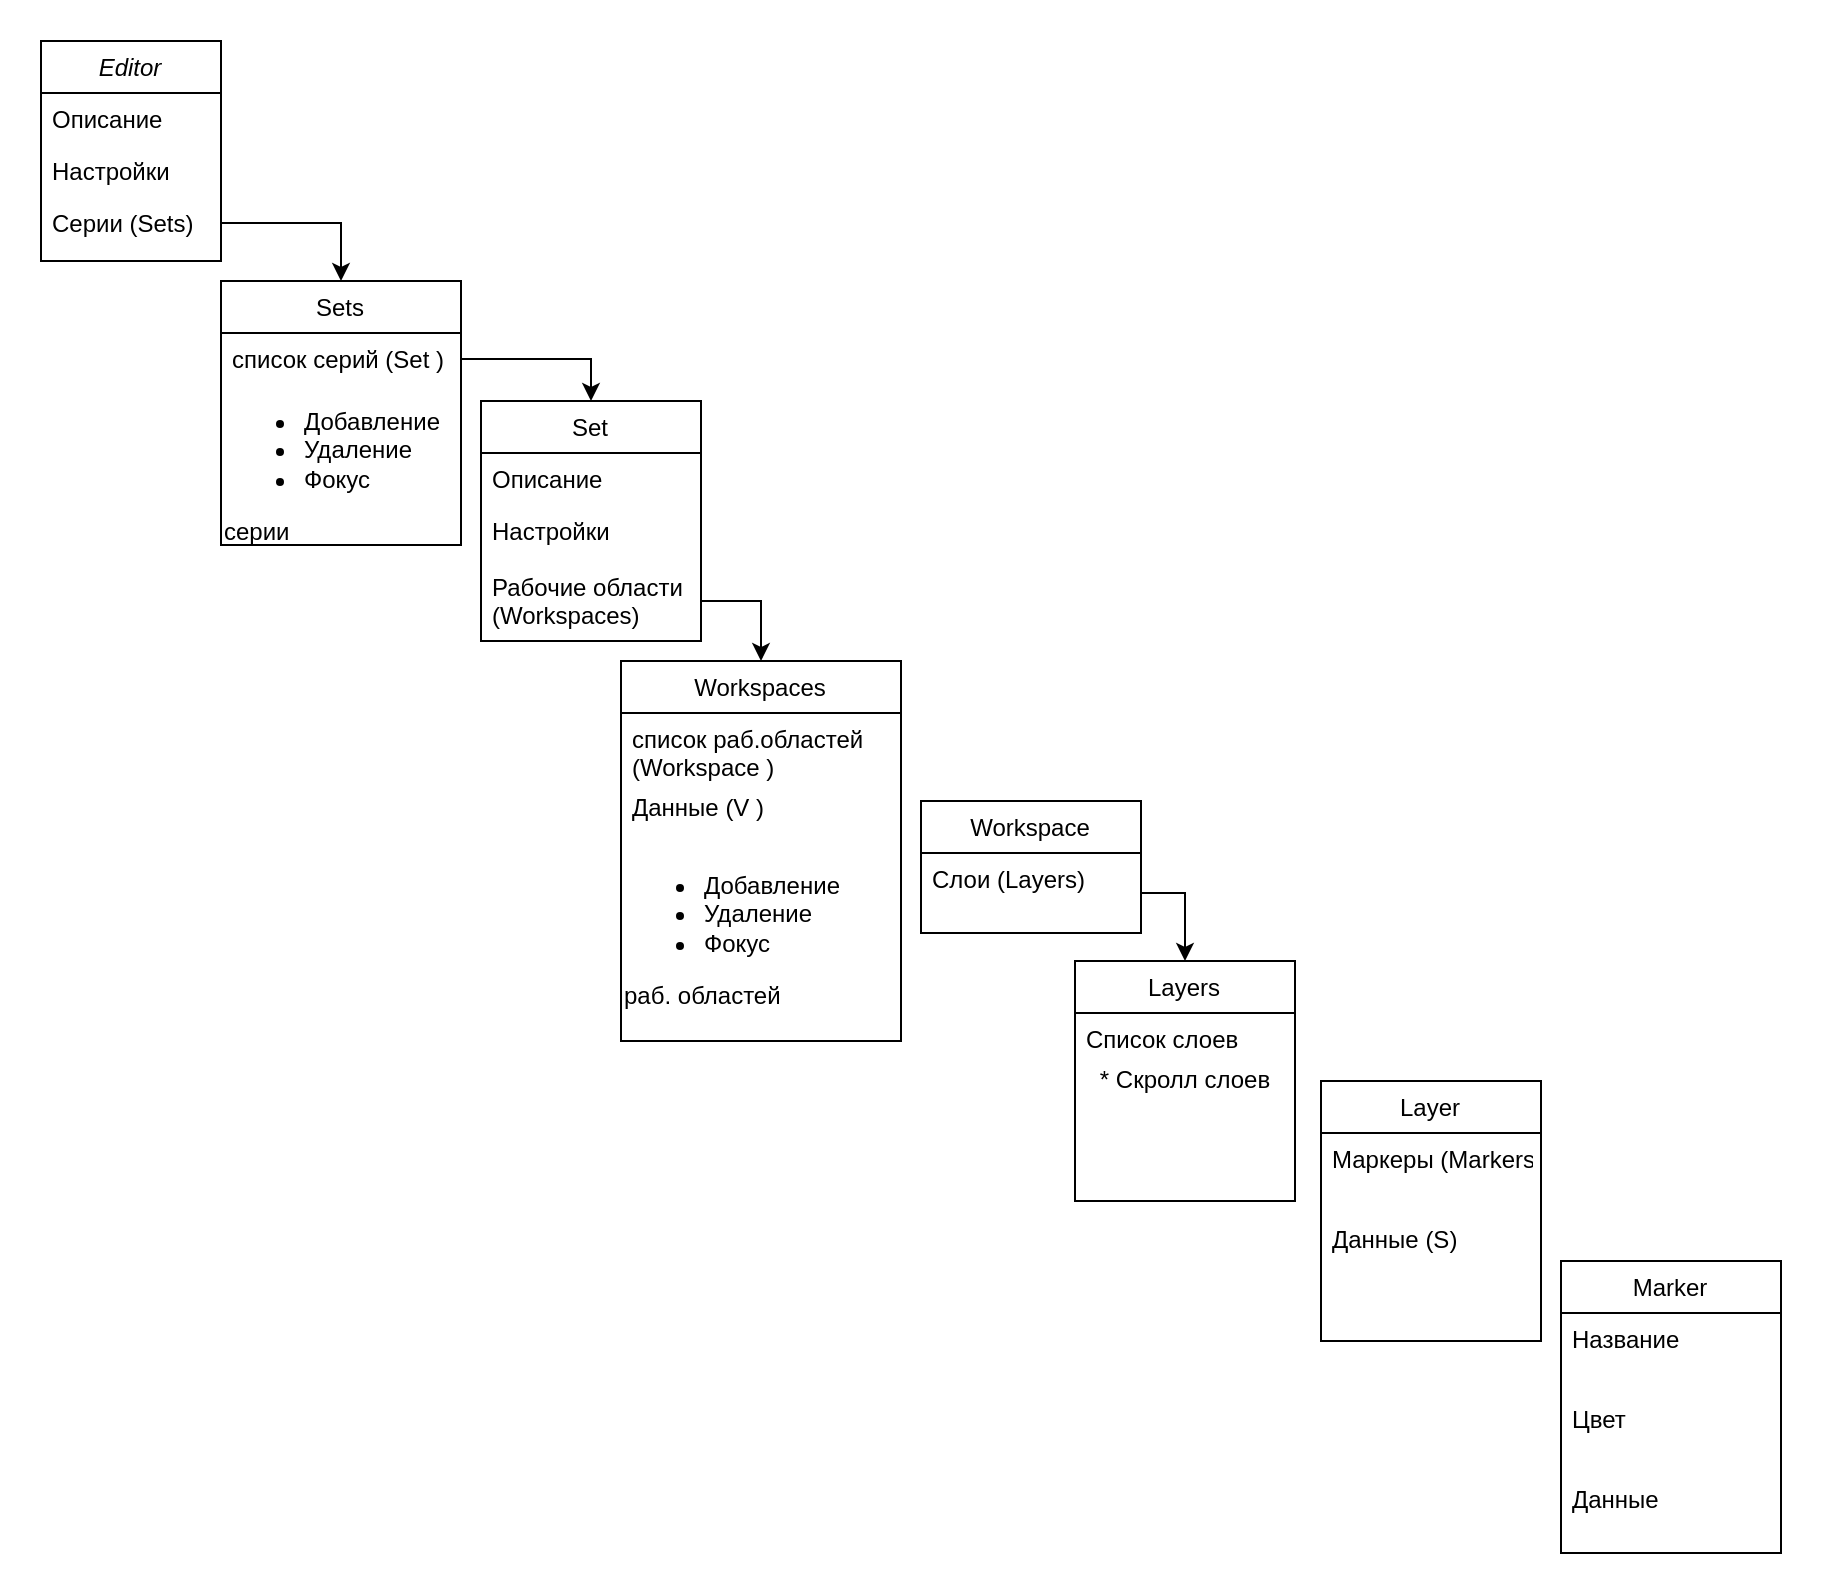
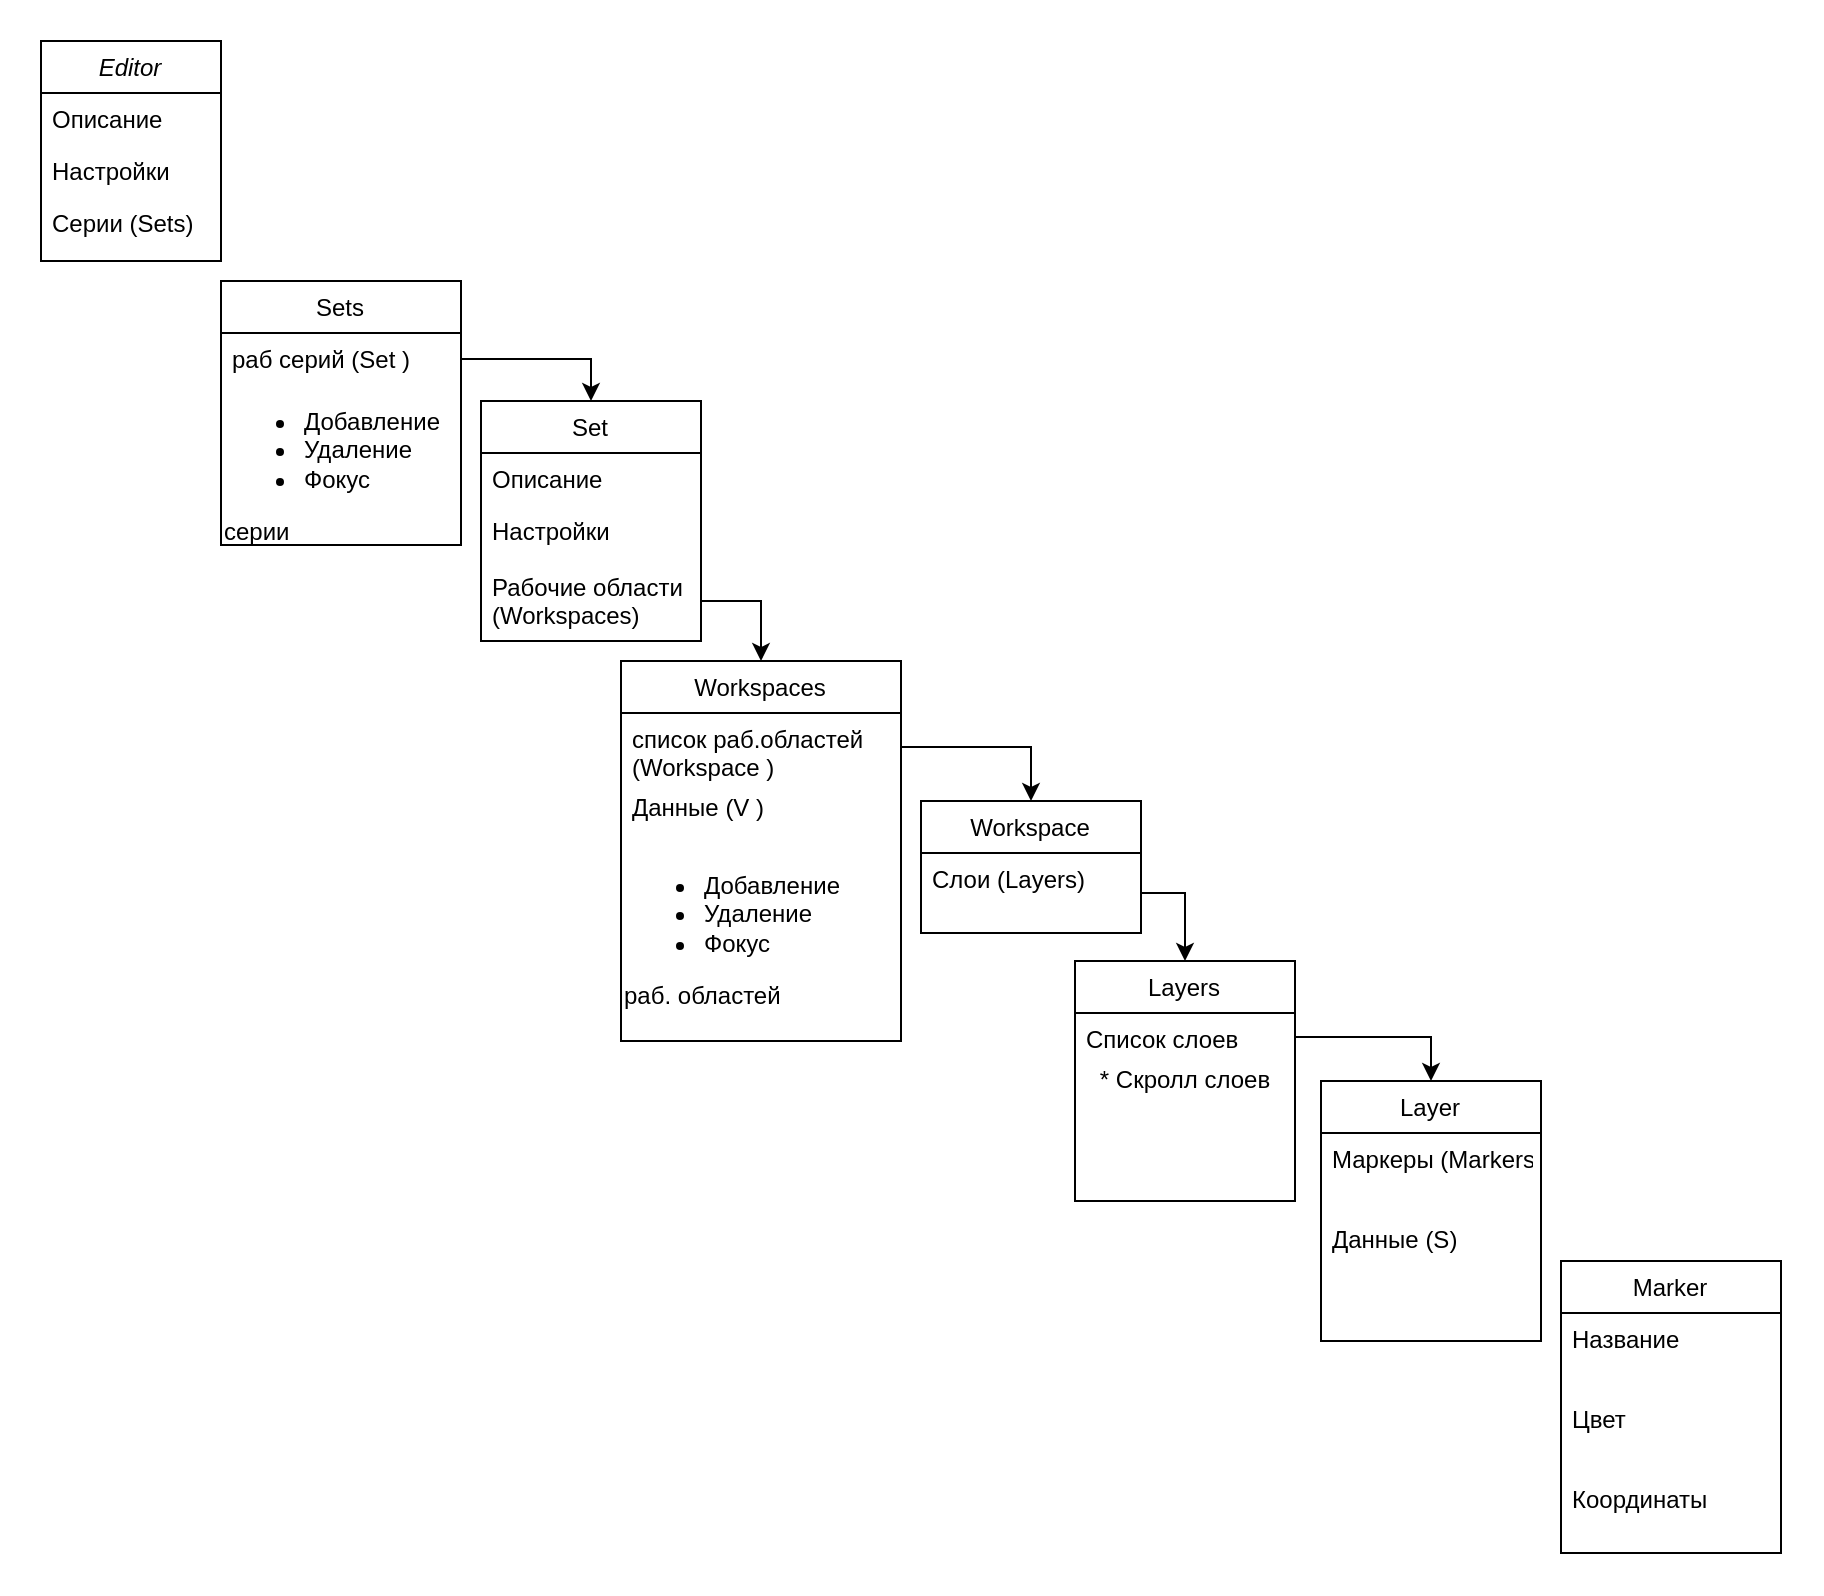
edge "Серии (Sets)" -> "Sets": removed
node "список серий (Set )": label "список серий (Set )" -> "раб серий (Set )"
edge "список раб.областей (Workspace )" -> "Workspace": added
edge "Список слоев" -> "Layer": added
node "Данные": label "Данные" -> "Координаты"
